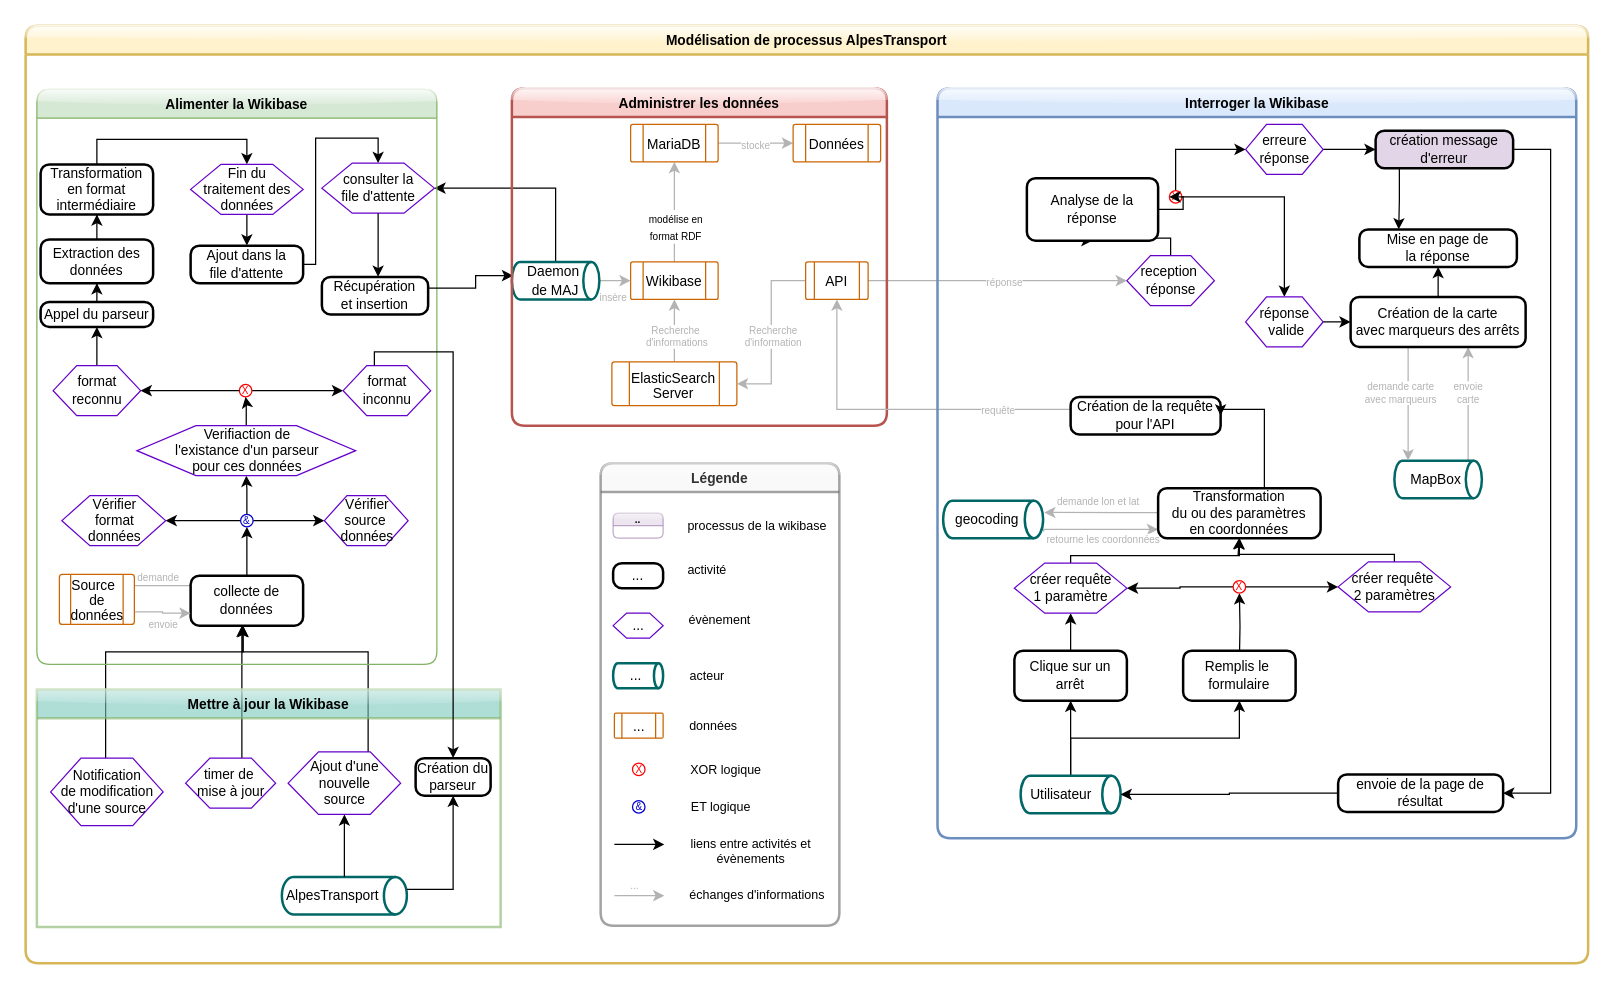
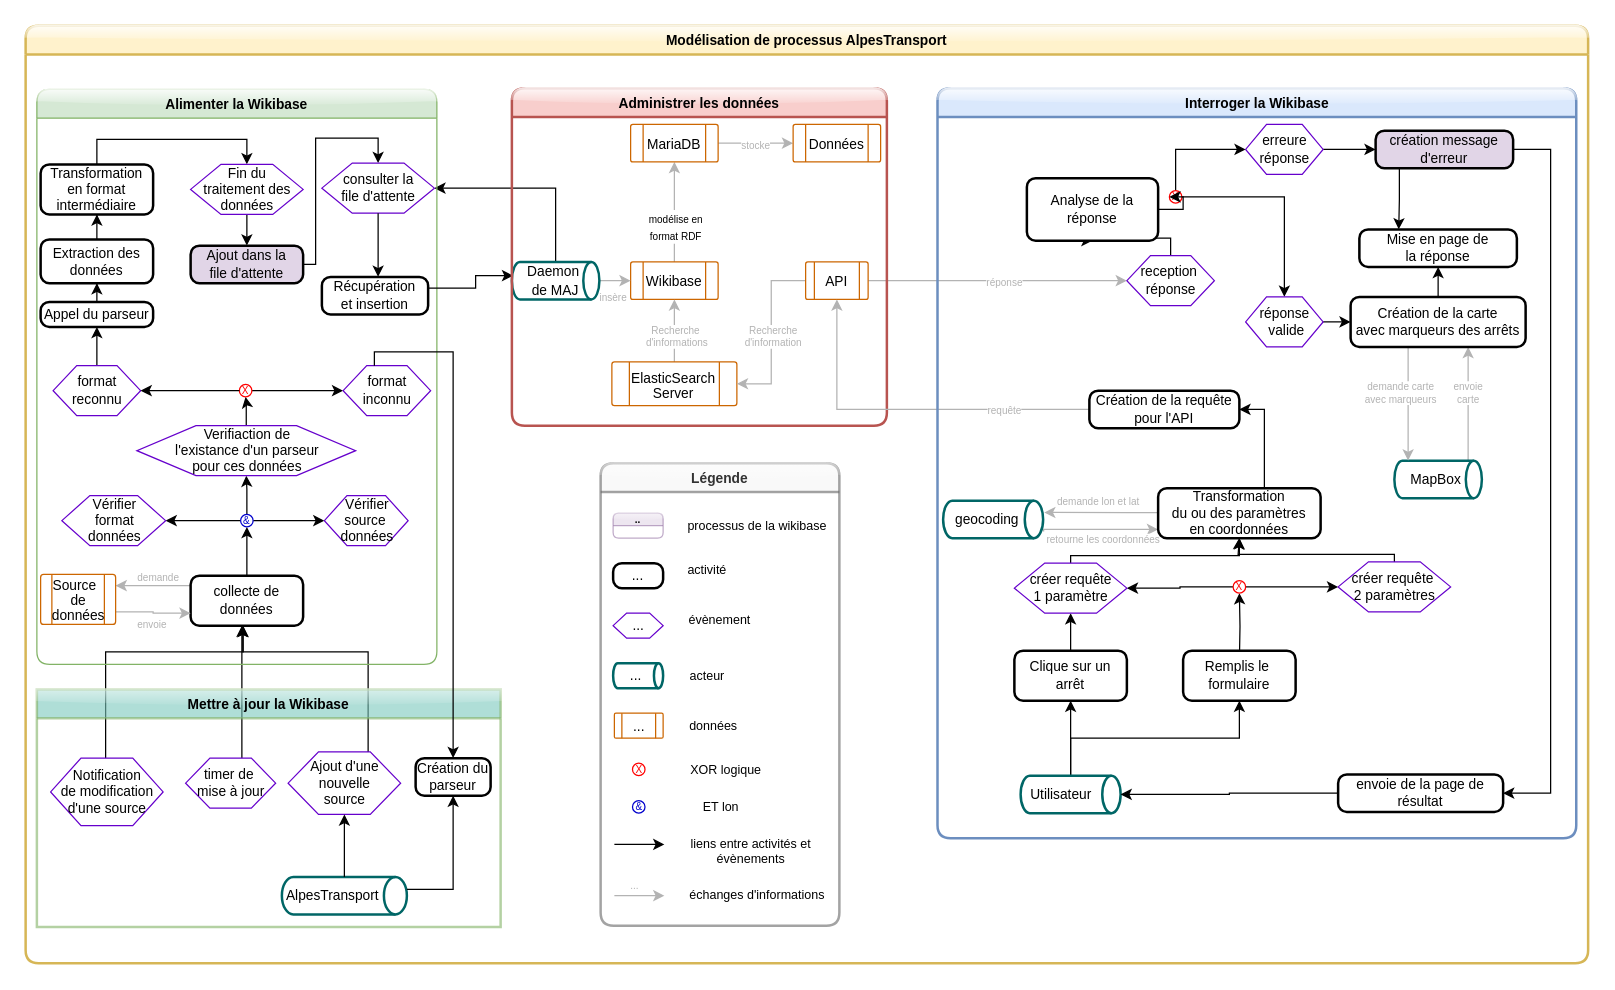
node "Ajout dans la file d'attente": fillcolor #ffffff -> #e1d5e7
node "Création de la requête pour l'API": moved (1146, 416) -> (1164, 409)
node "Source de données": moved (97, 599) -> (78, 599)
node "ET logique": label "ET logique" -> "ET lon"
